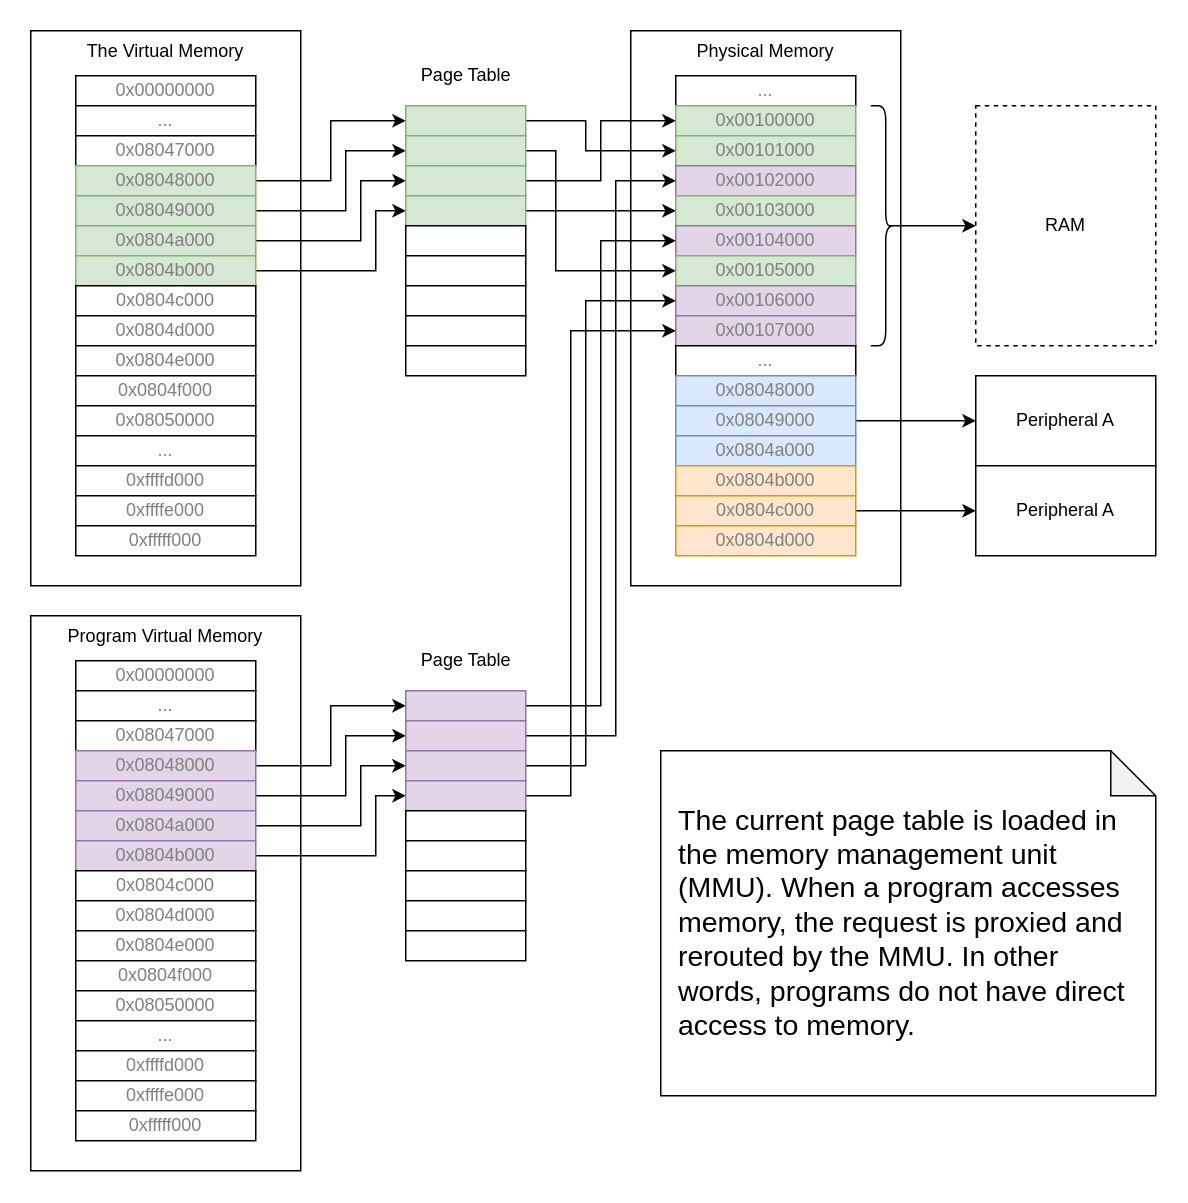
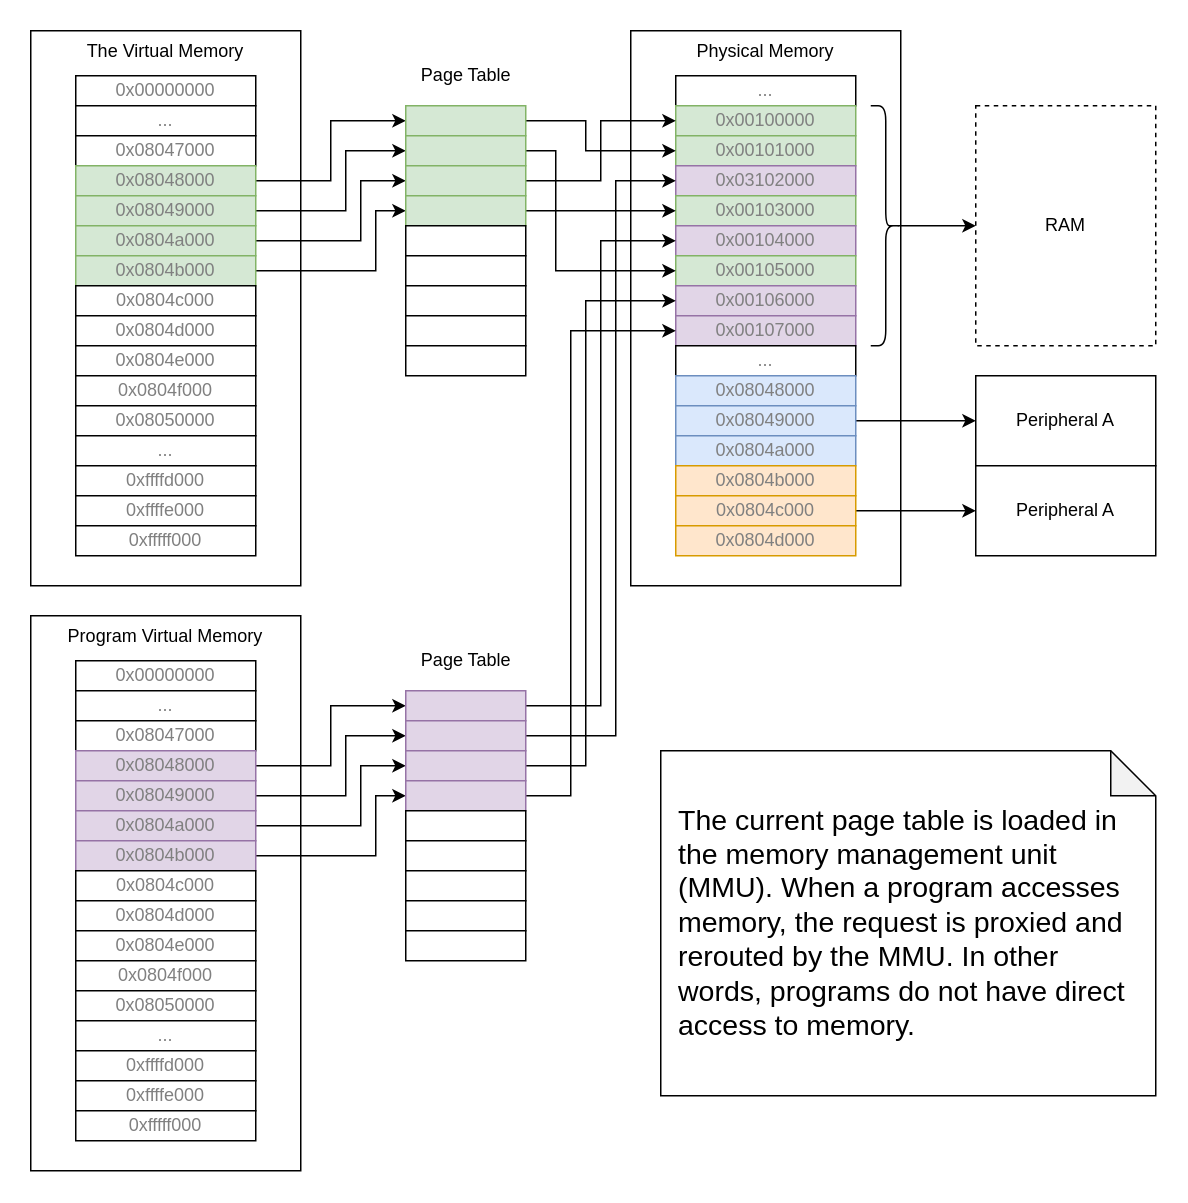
node "0x00102000": label "0x00102000" -> "0x03102000"
